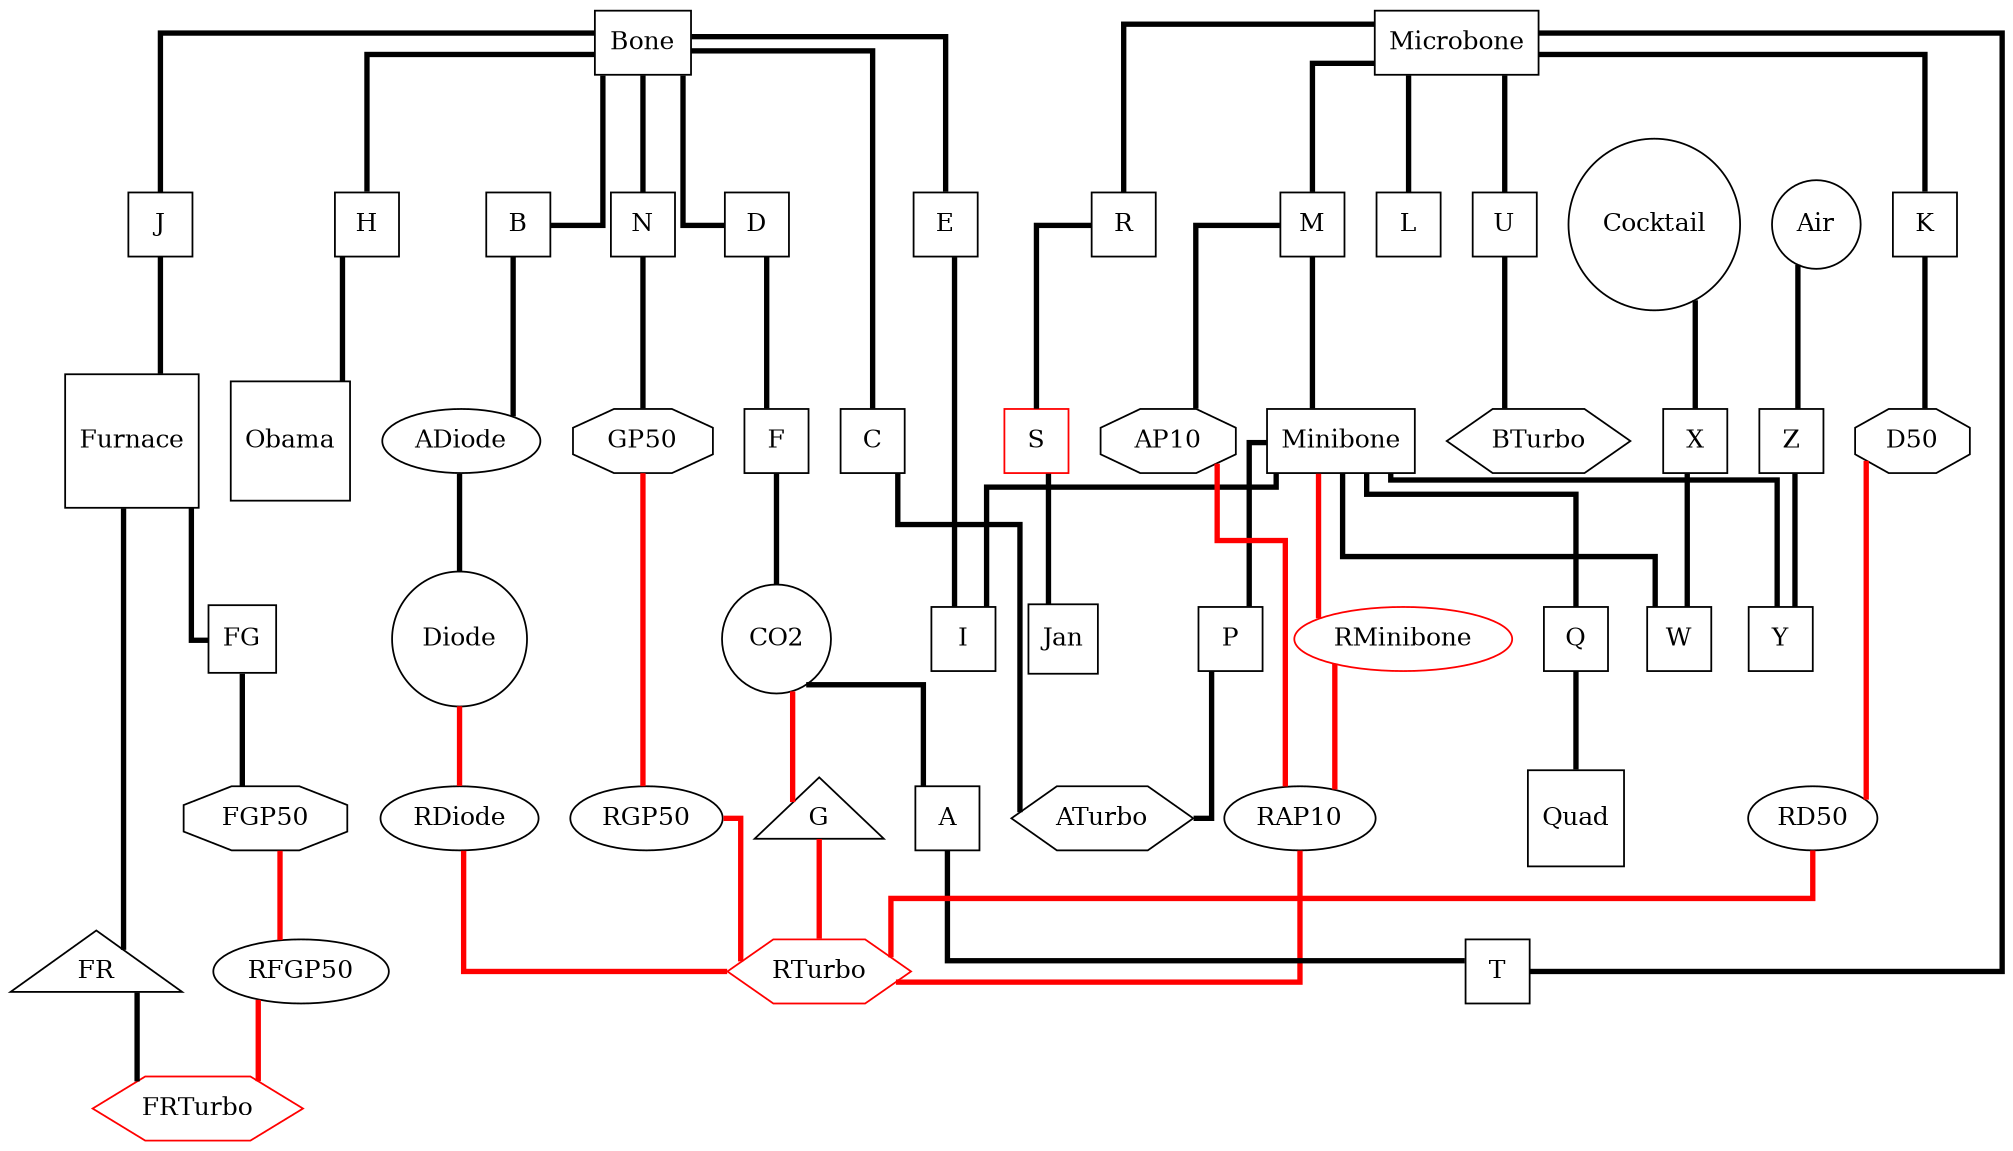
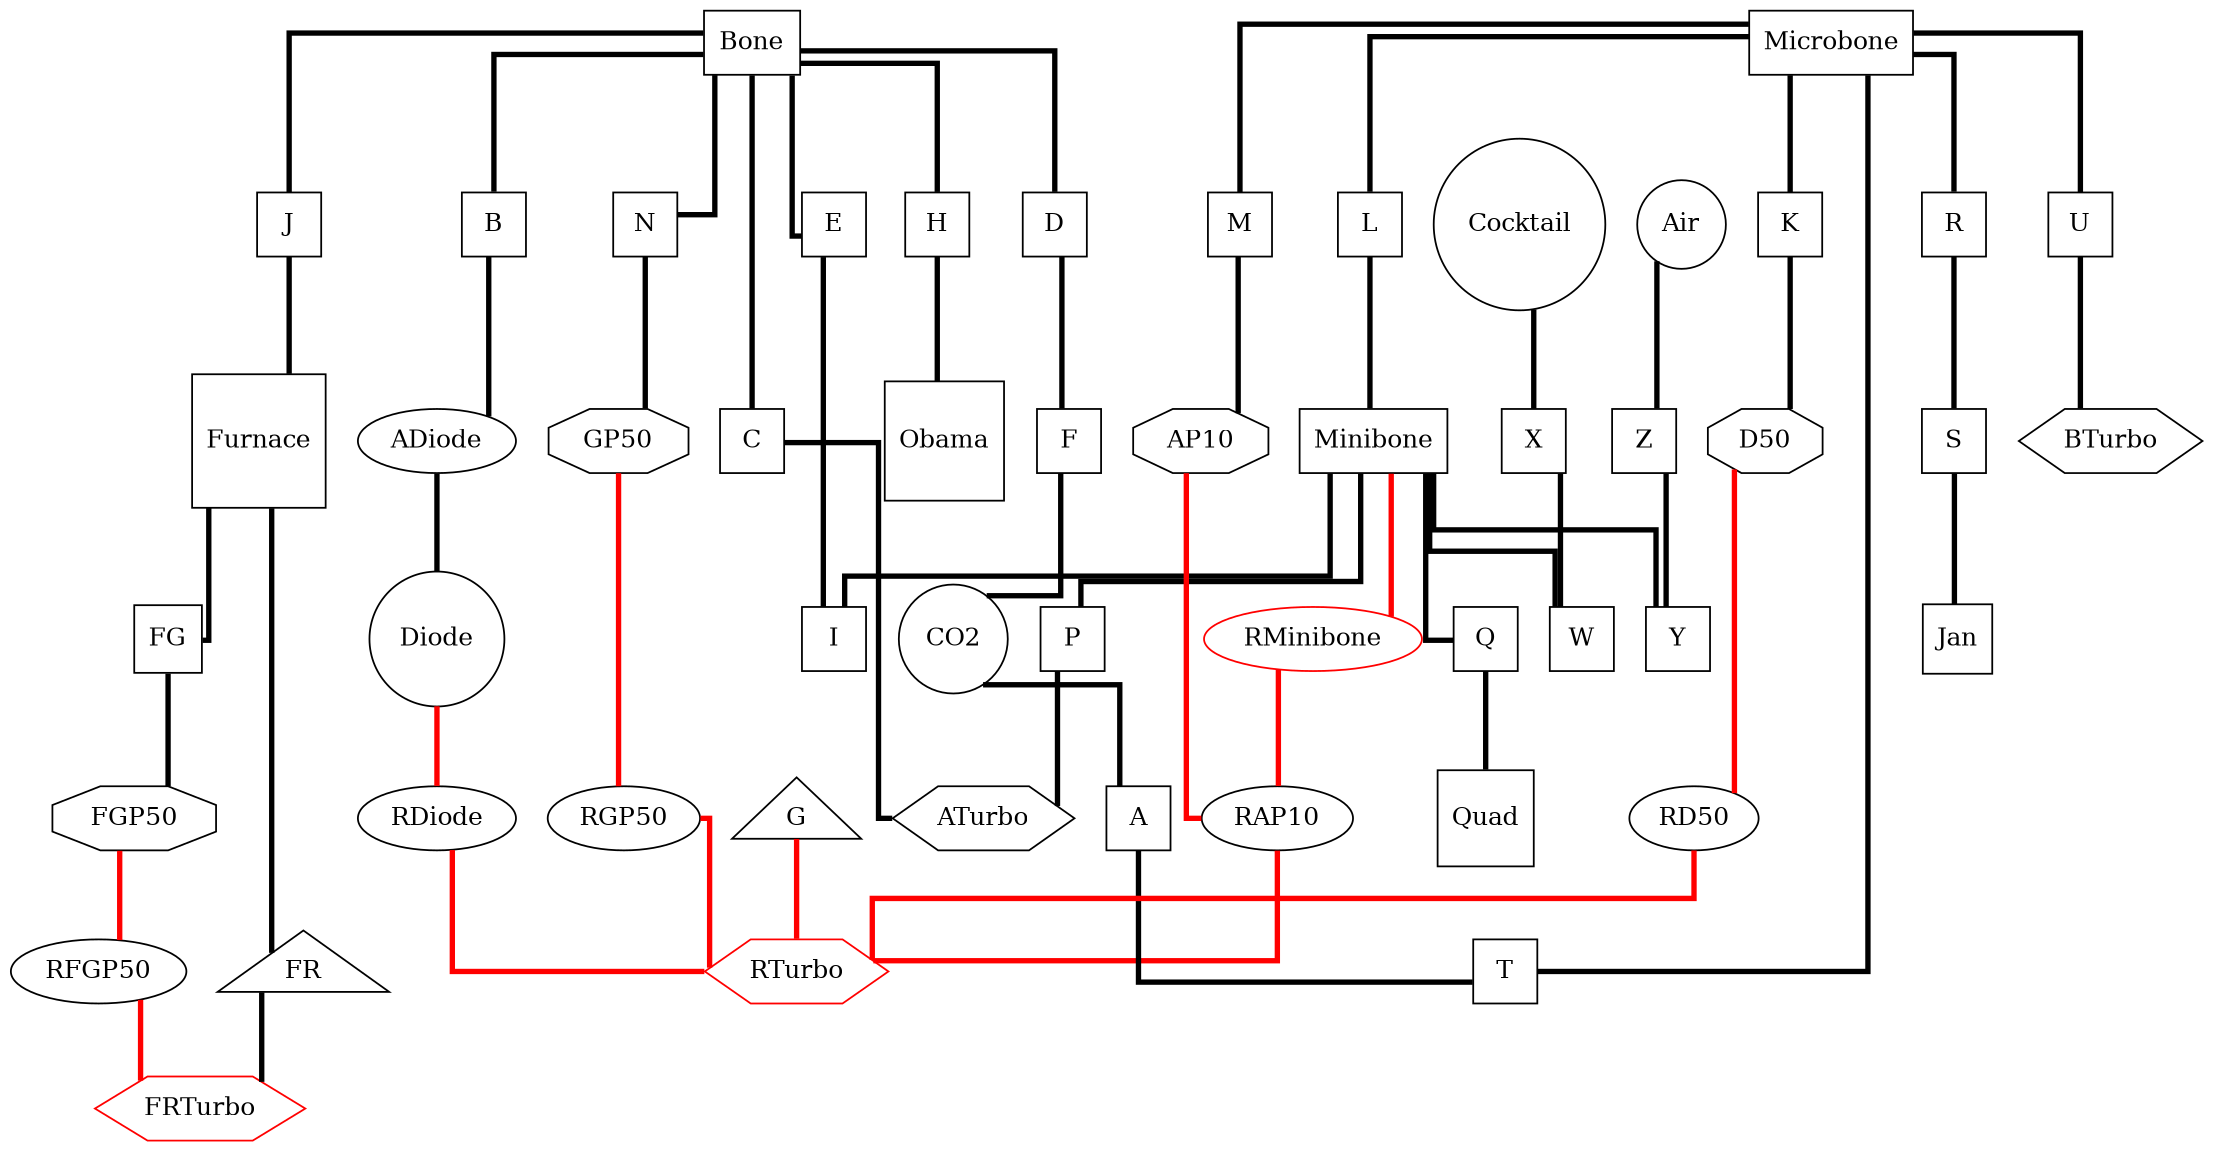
edge "M" -- "Minibone": now "L" -- "Minibone"
node "S": color red -> black
edge "CO2" -- "G": removed
